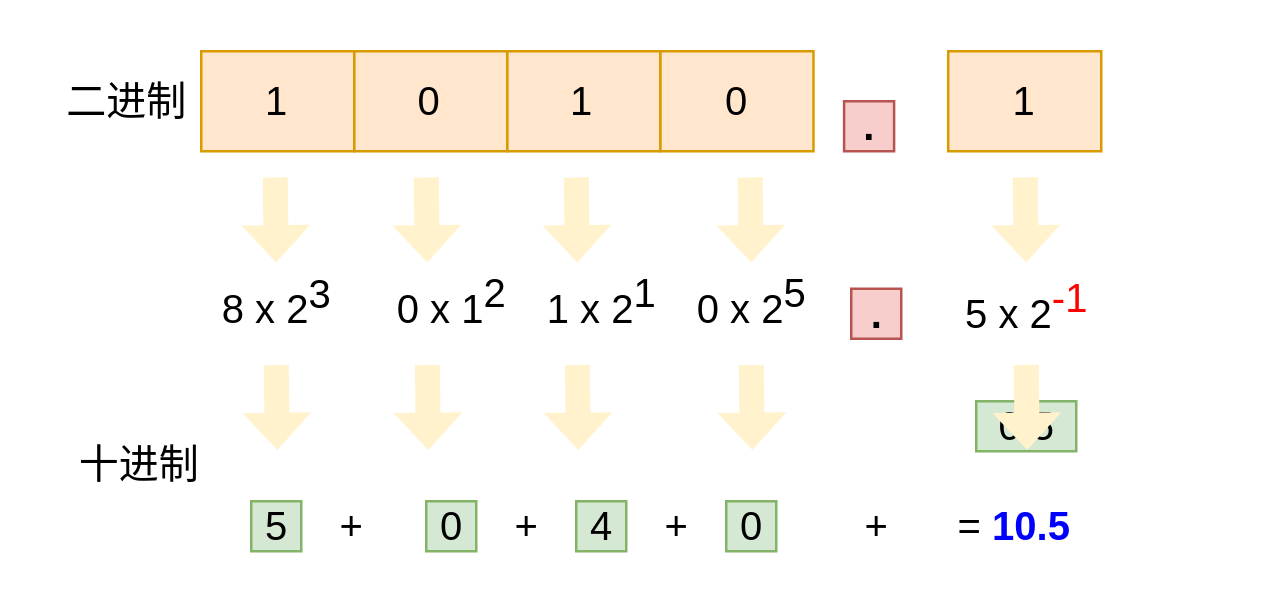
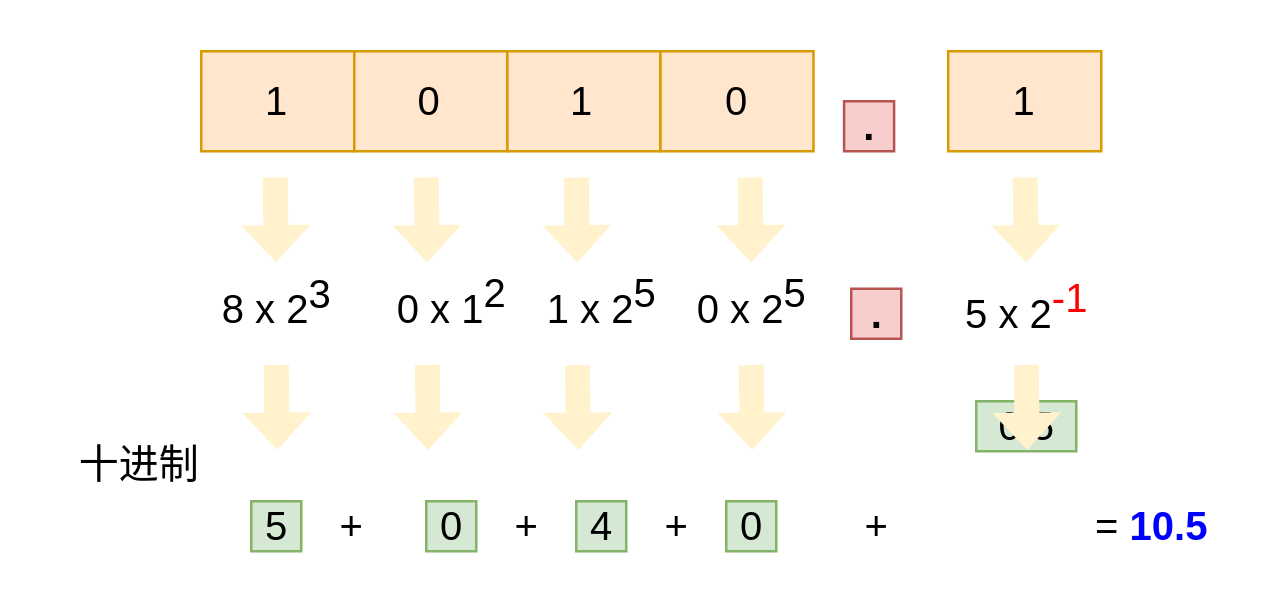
node "二进制": removed
node "1 x 21": label "1 x 21" -> "1 x 25"
node "= 10.5": moved (1014, 526) -> (1151, 526)
